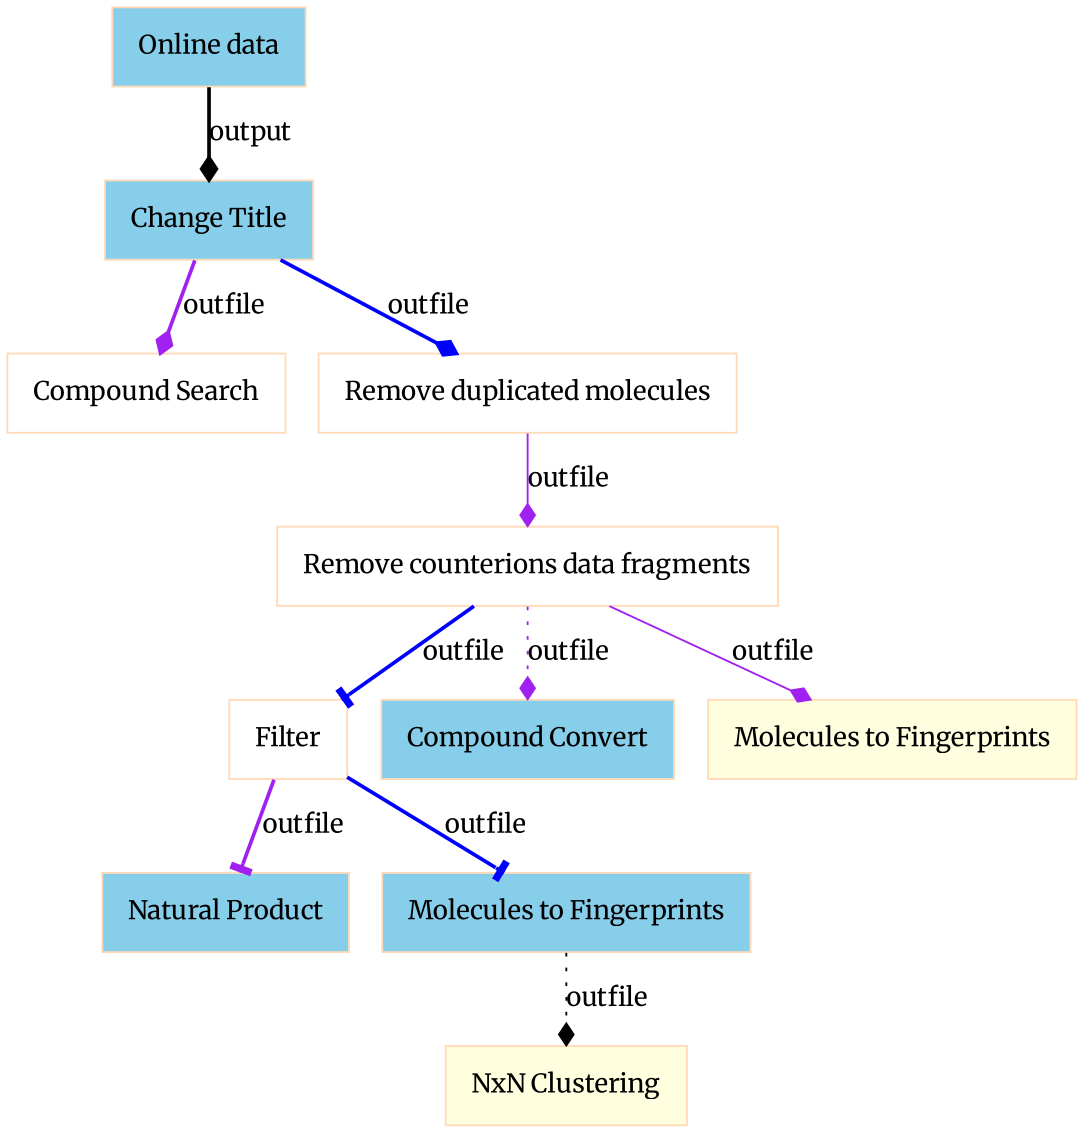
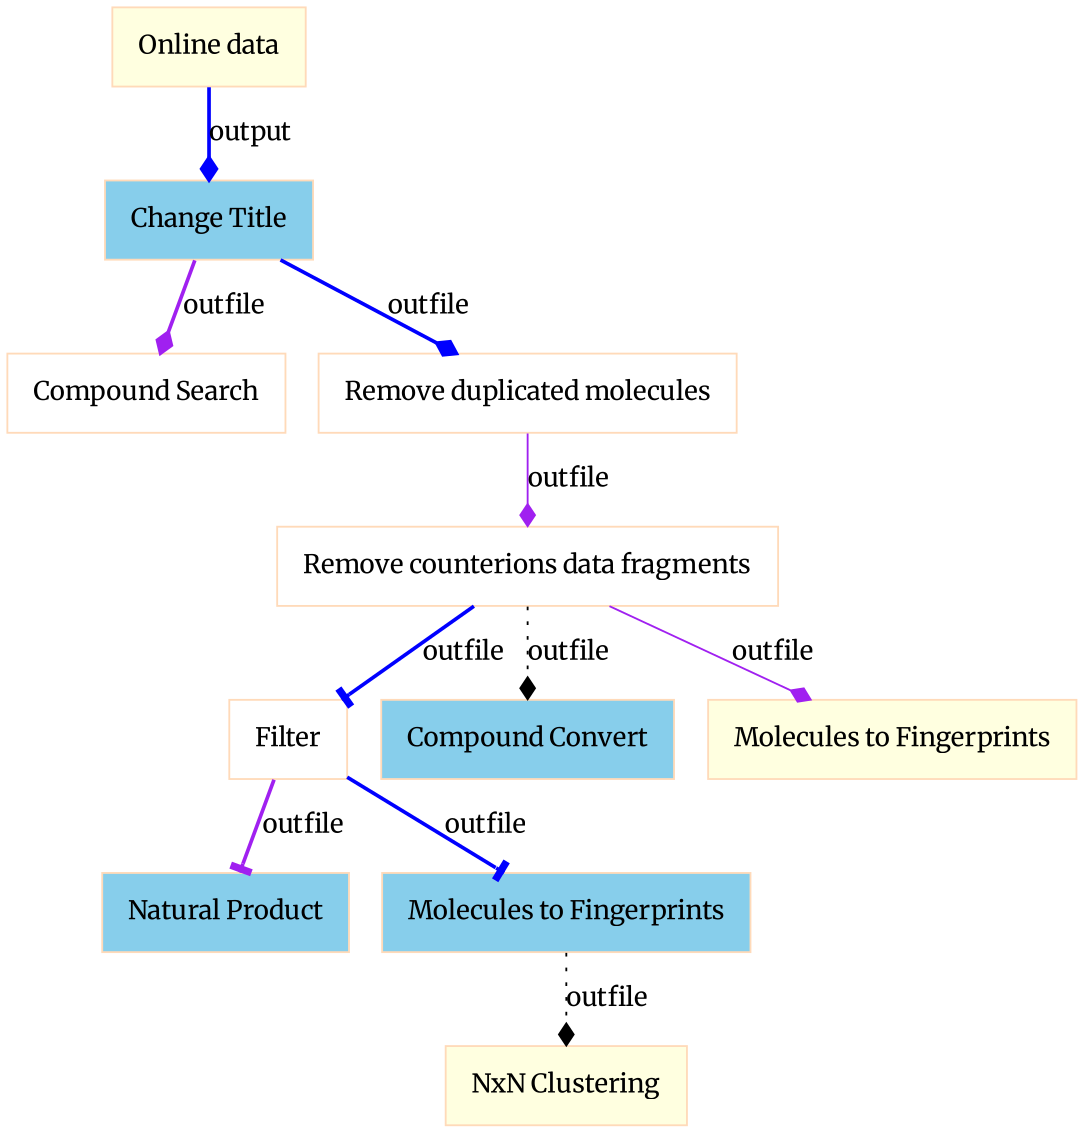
node "Online data": fillcolor skyblue -> lightyellow
edge "Online data" -> "Change Title": color black -> blue
edge "Remove counterions data fragments" -> "Compound Convert": color purple -> black
